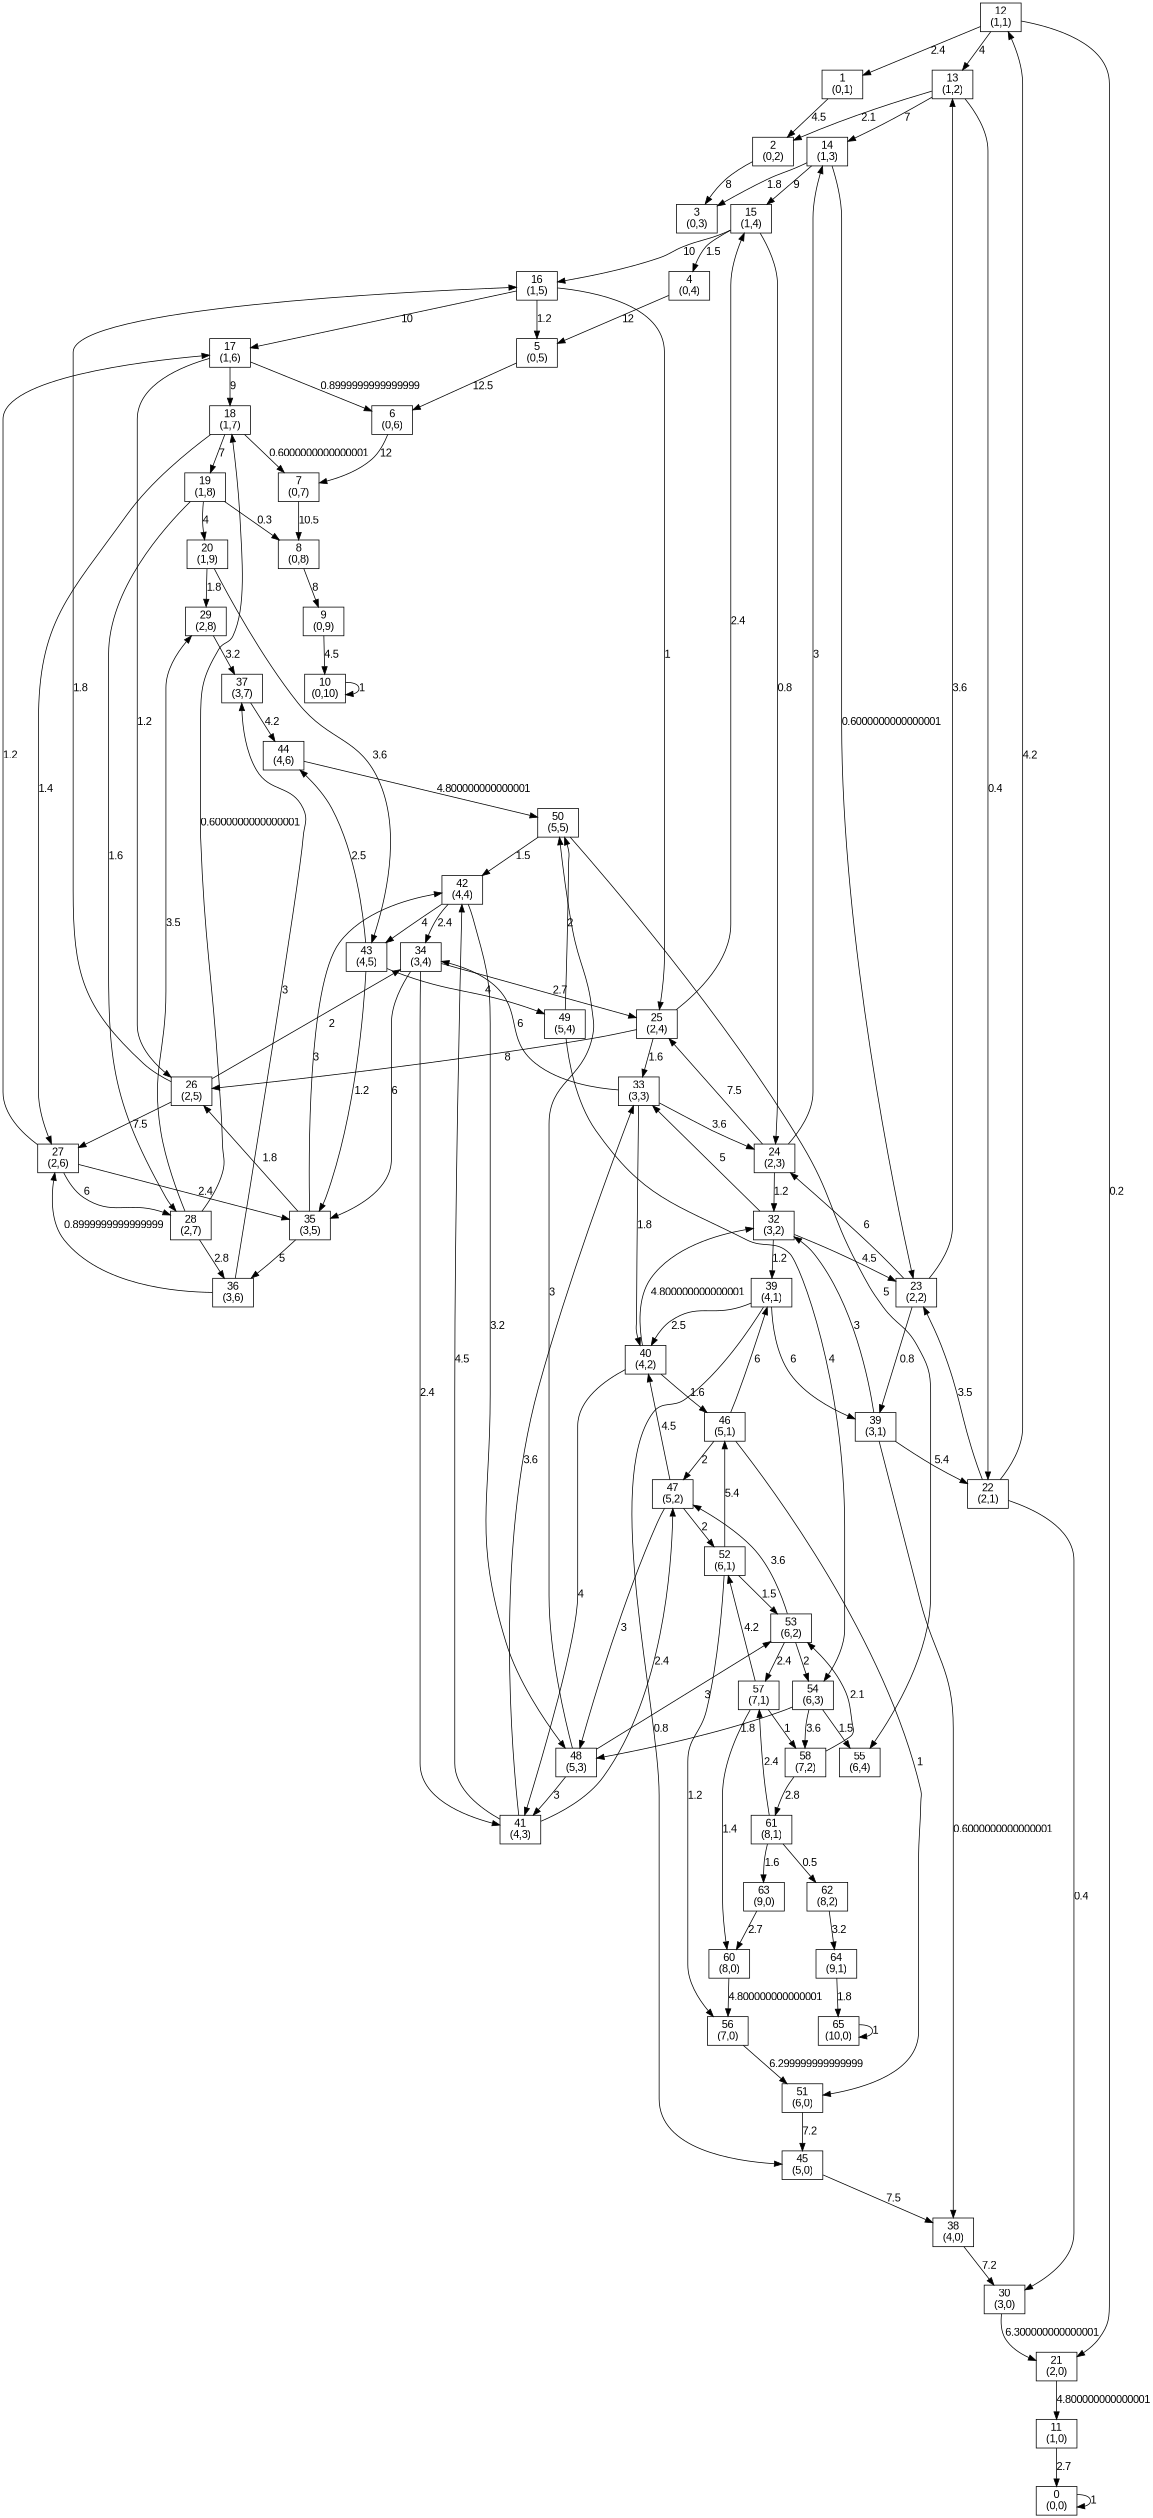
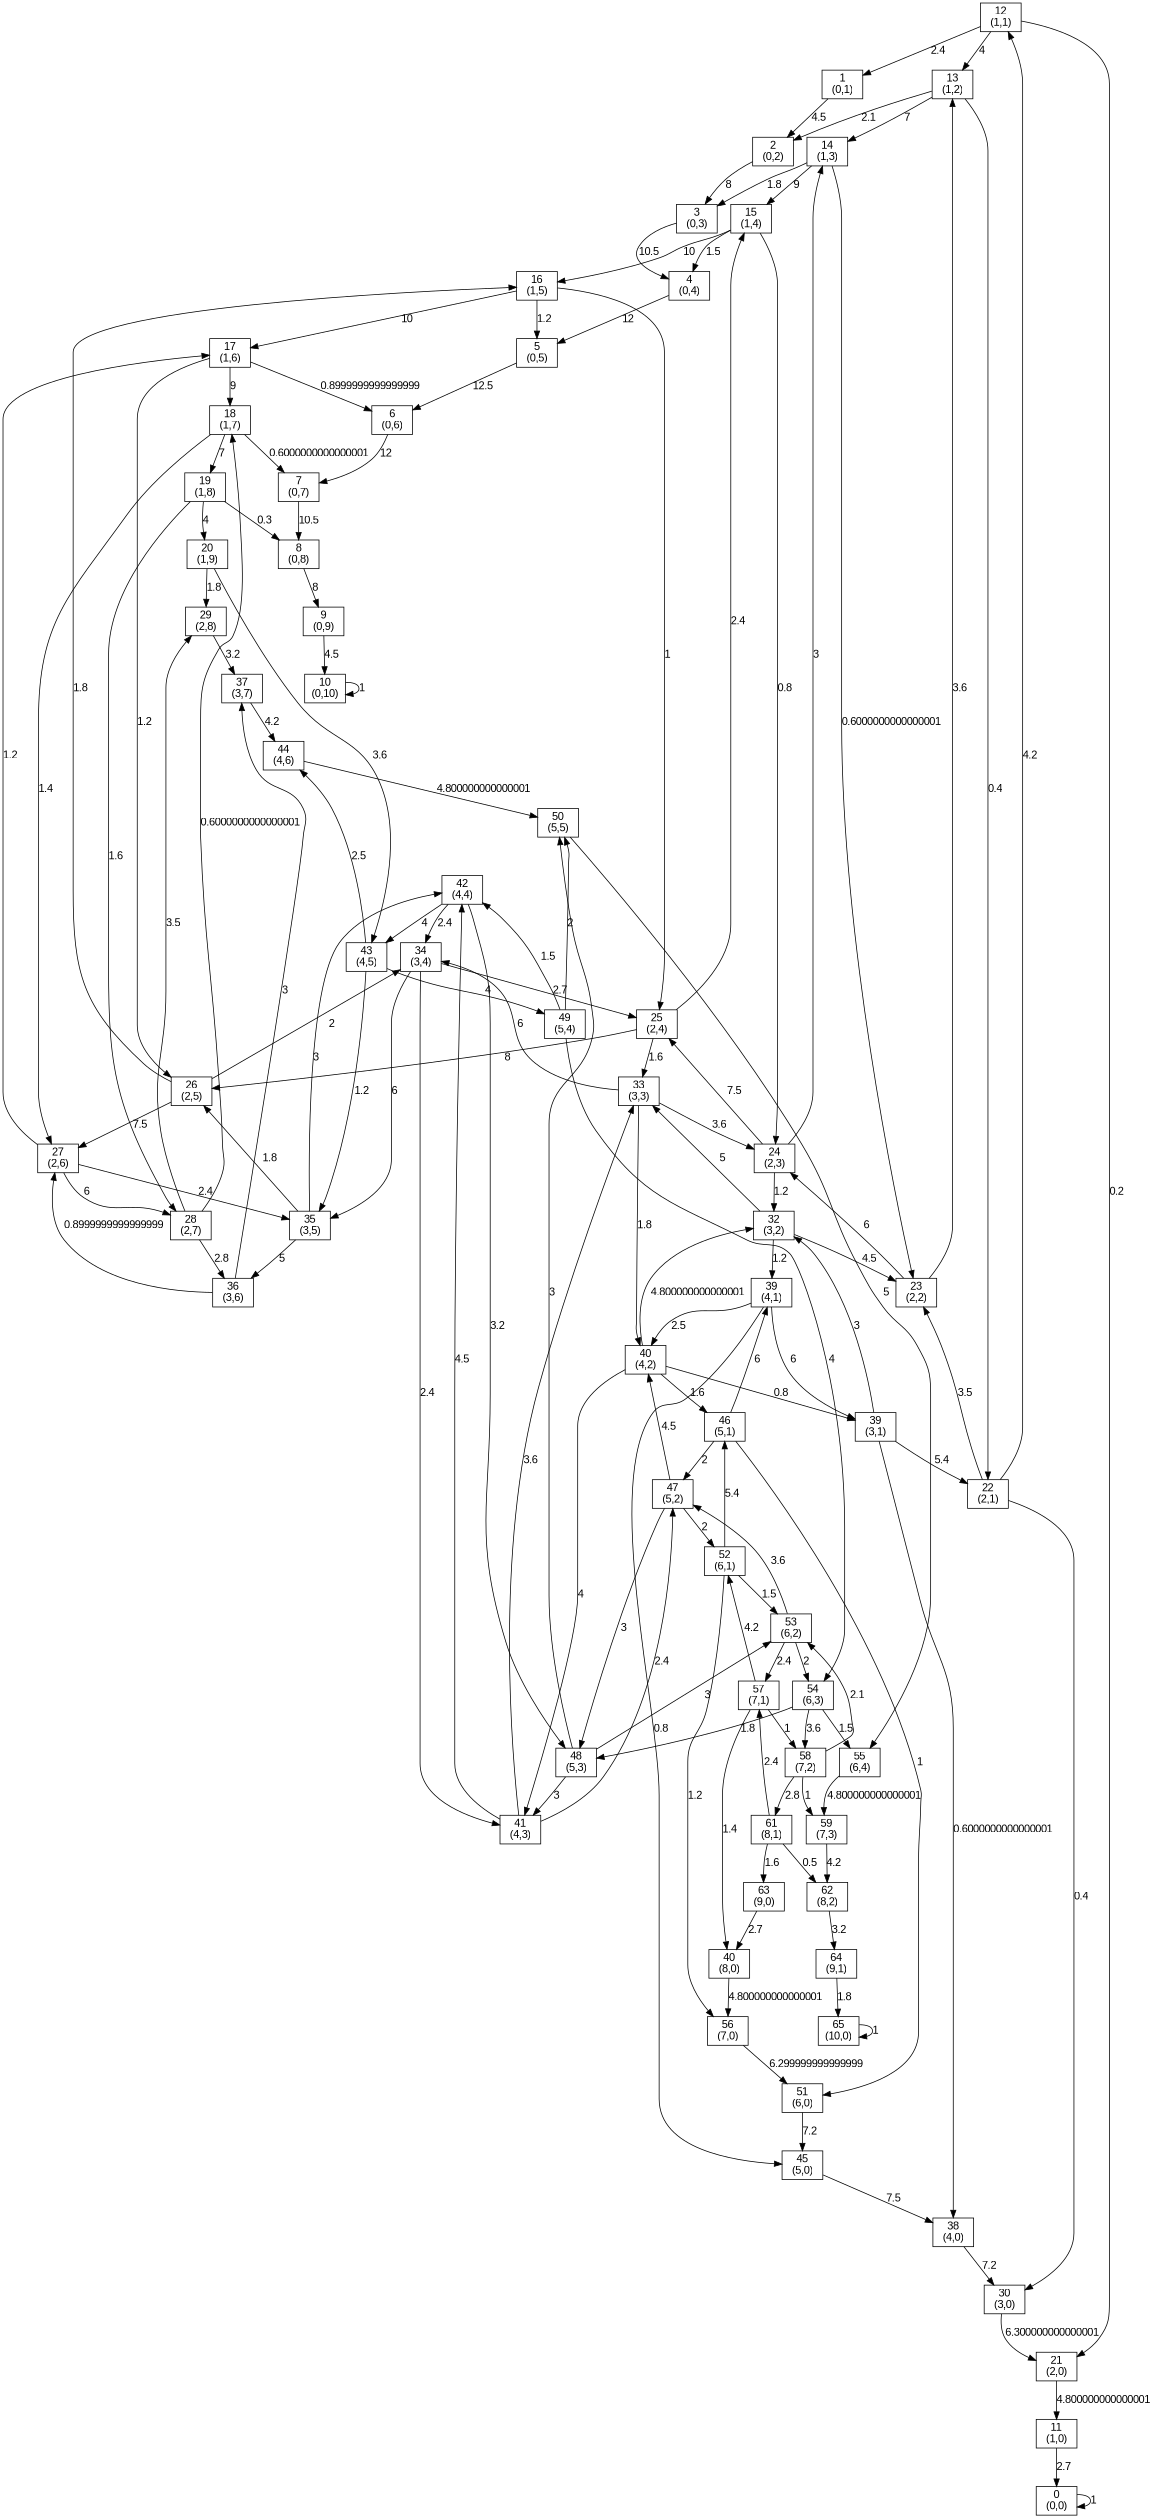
edge "3 (0,3)" -> "4 (0,4)": added, label "10.5"
edge "50 (5,5)" -> "42 (4,4)": now "49 (5,4)" -> "42 (4,4)"
edge "23 (2,2)" -> "39 (3,1)": now "40 (4,2)" -> "39 (3,1)"
node "59 (7,3)": added
node "60 (8,0)": label "60 (8,0)" -> "40 (8,0)"
